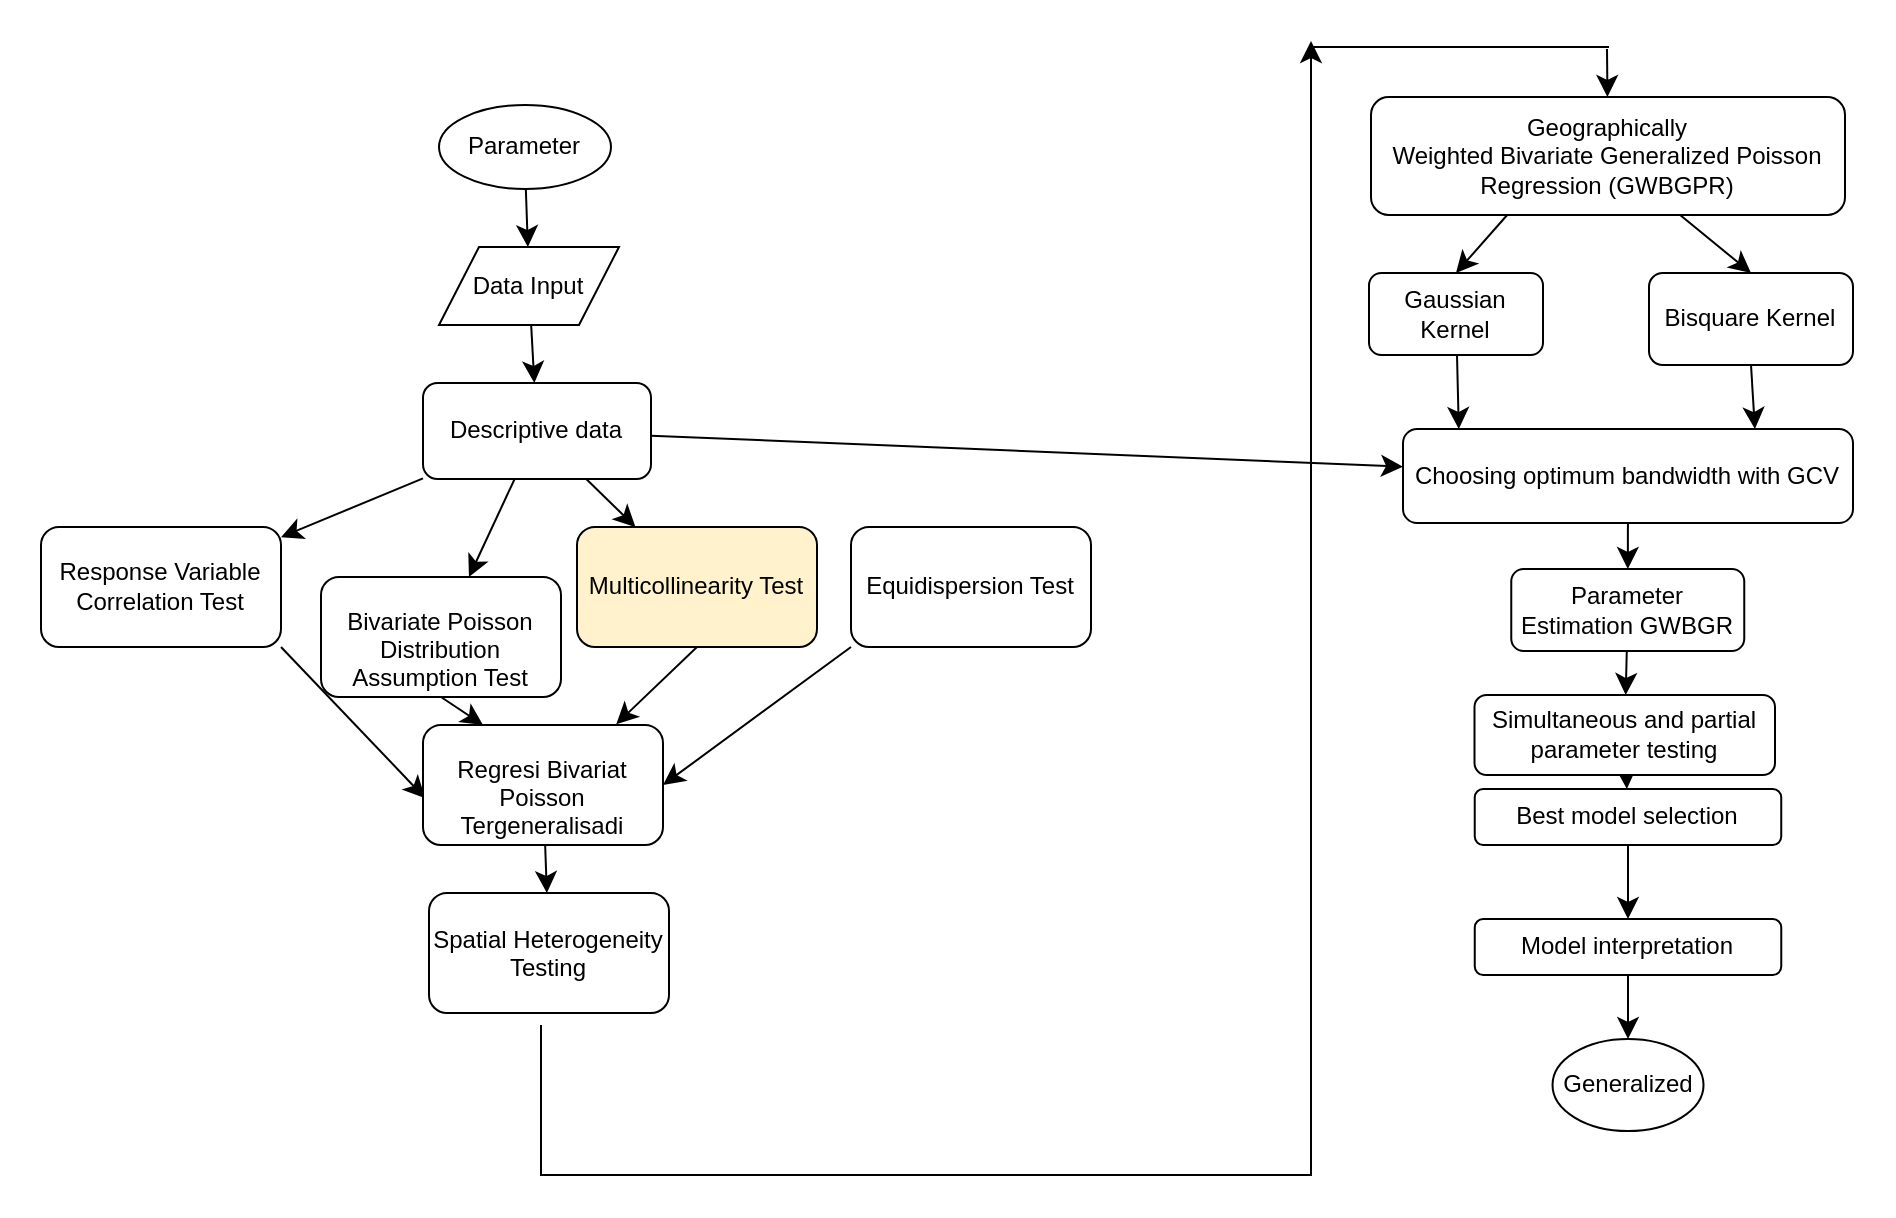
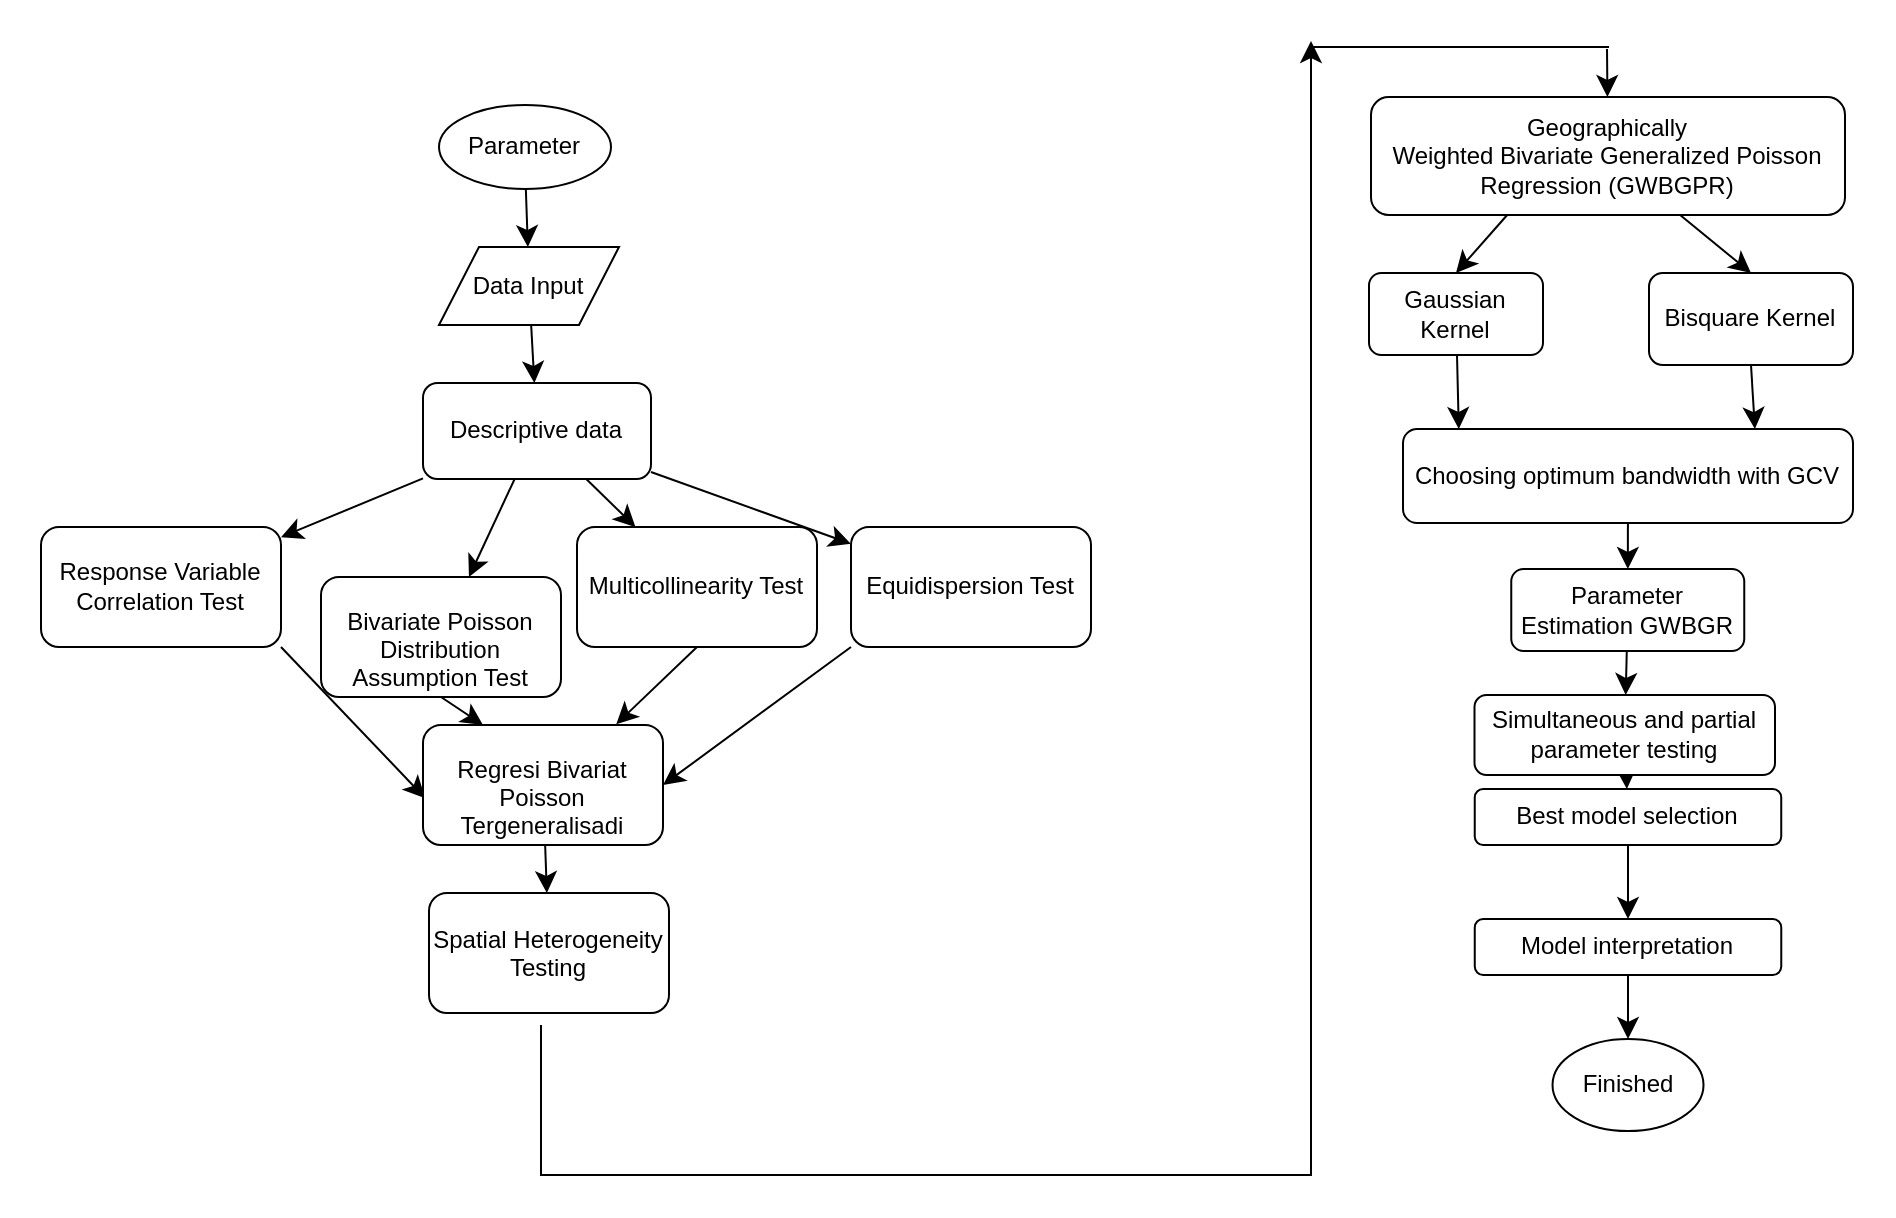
edge "Descriptive data" -> "Choosing optimum bandwidth with GCV": now "Descriptive data" -> "Equidispersion Test"
node "Multicollinearity Test": fillcolor #fff2cc -> #ffffff
node "Generalized": label "Generalized" -> "Finished"
